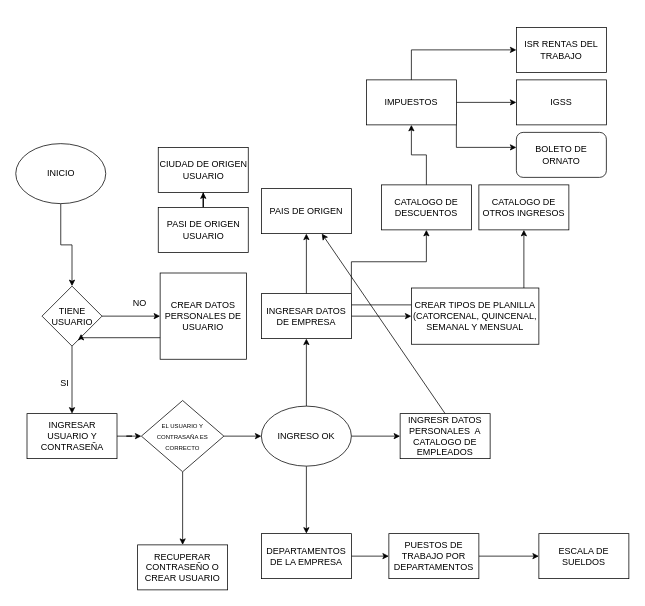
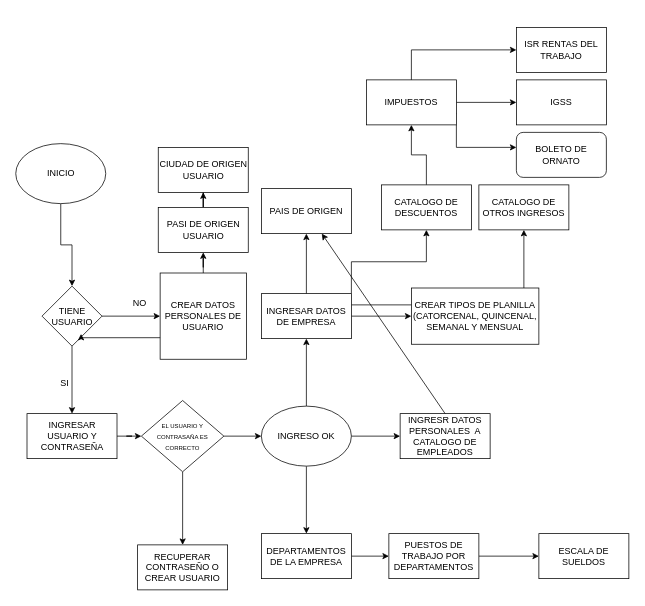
edge "CREAR DATOS PERSONALES DE USUARIO" -> "PASI DE ORIGEN USUARIO": added
